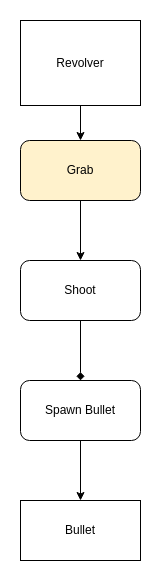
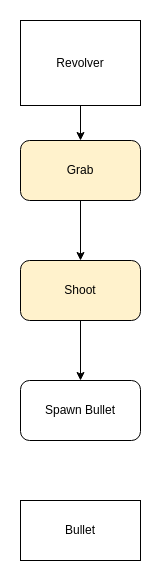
node "Shoot": fillcolor #ffffff -> #fff2cc
edge "Shoot" -> "Spawn Bullet": arrowhead diamond -> classic
edge "Spawn Bullet" -> "Bullet": removed
